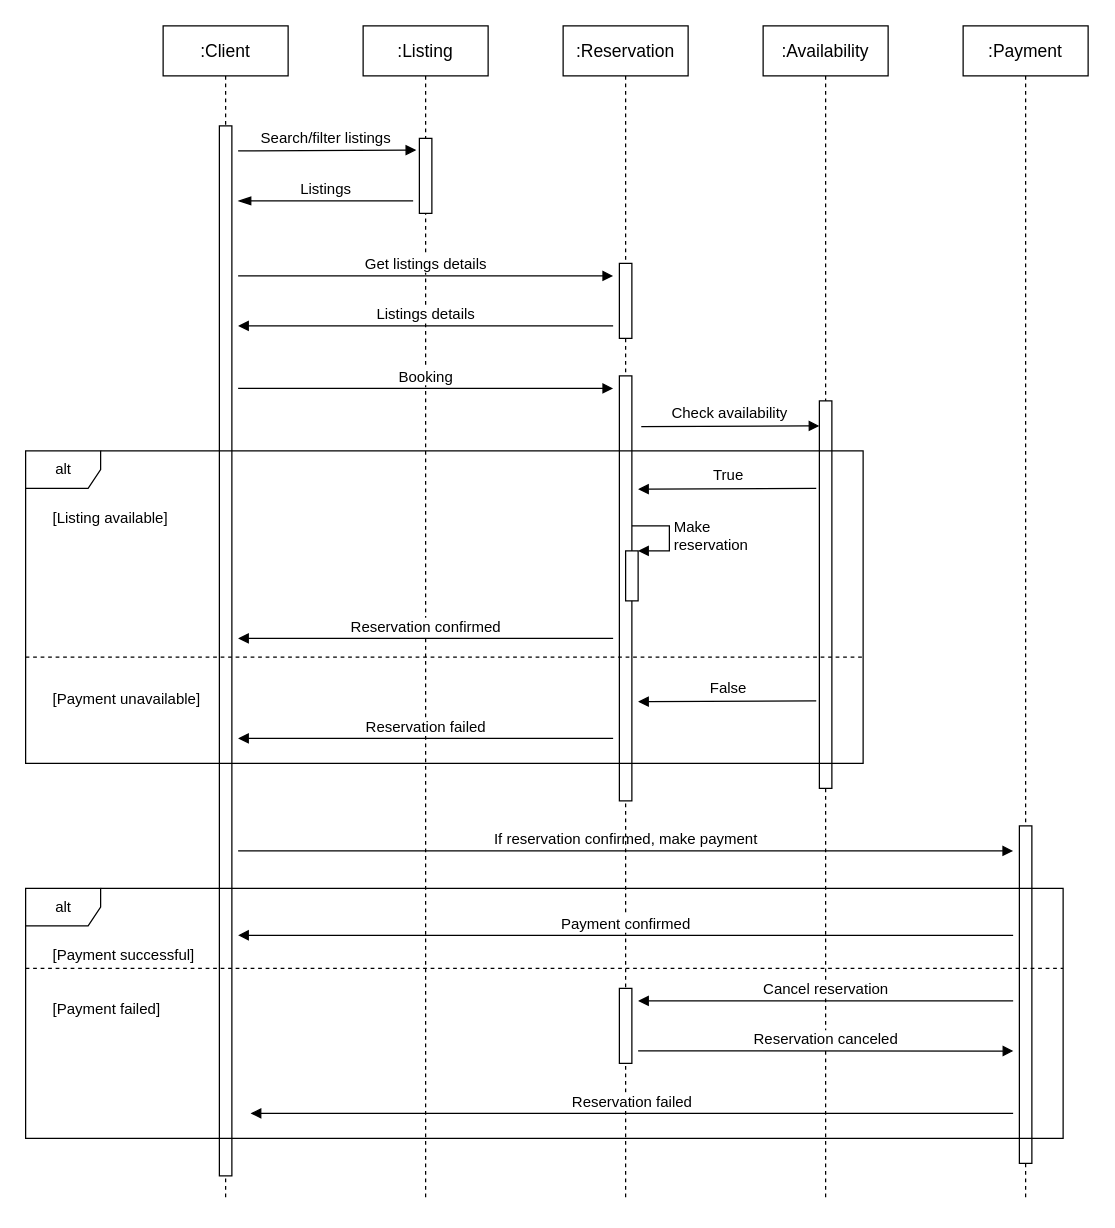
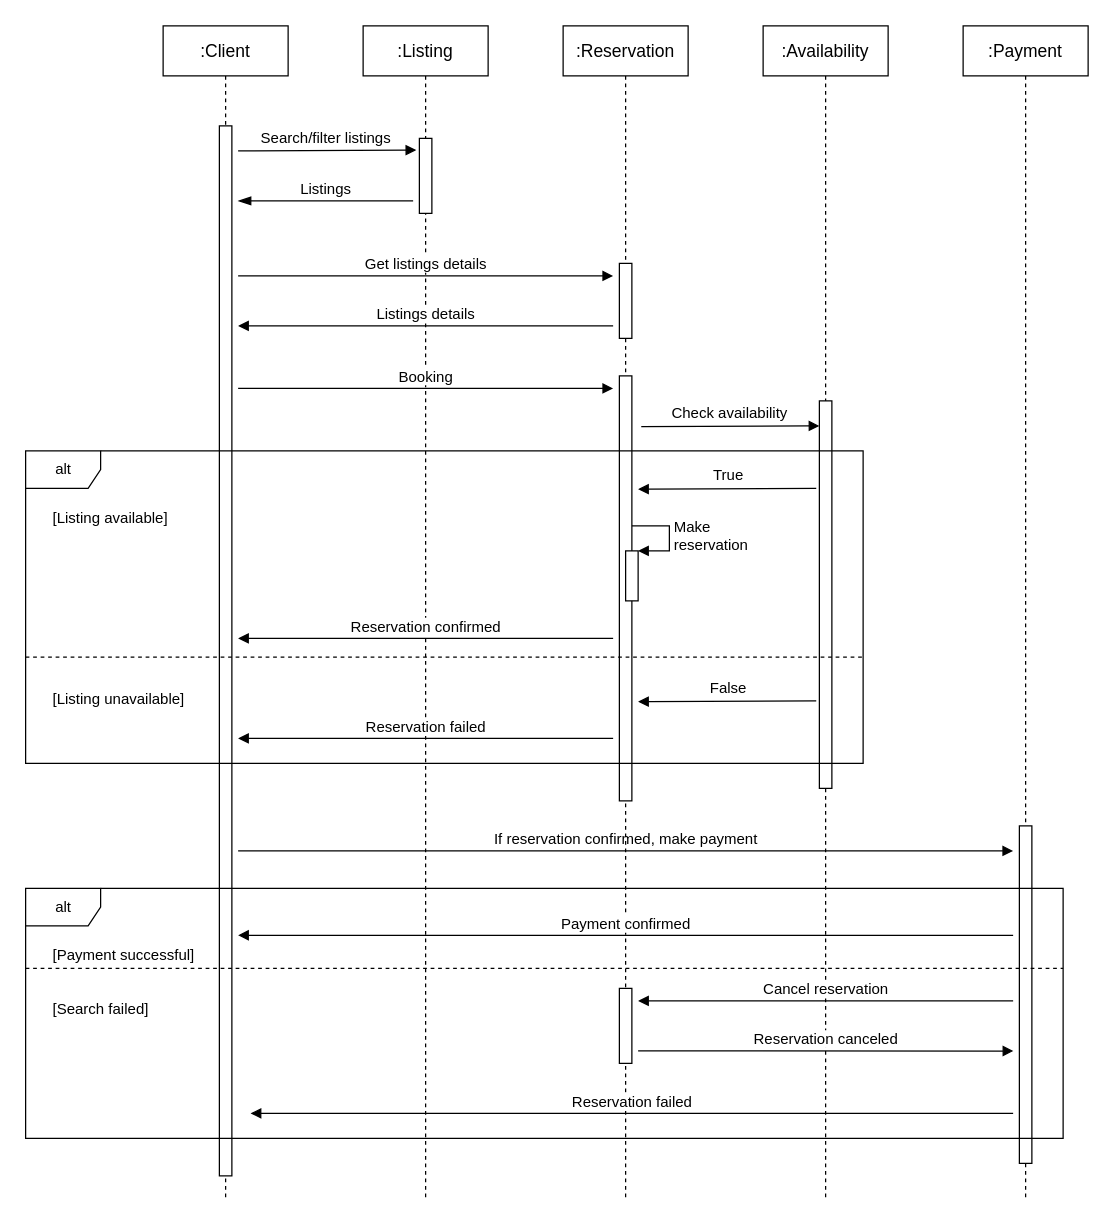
node "[Payment unavailable]": label "[Payment unavailable]" -> "[Listing unavailable]"
node "[Payment failed]": label "[Payment failed]" -> "[Search failed]"
